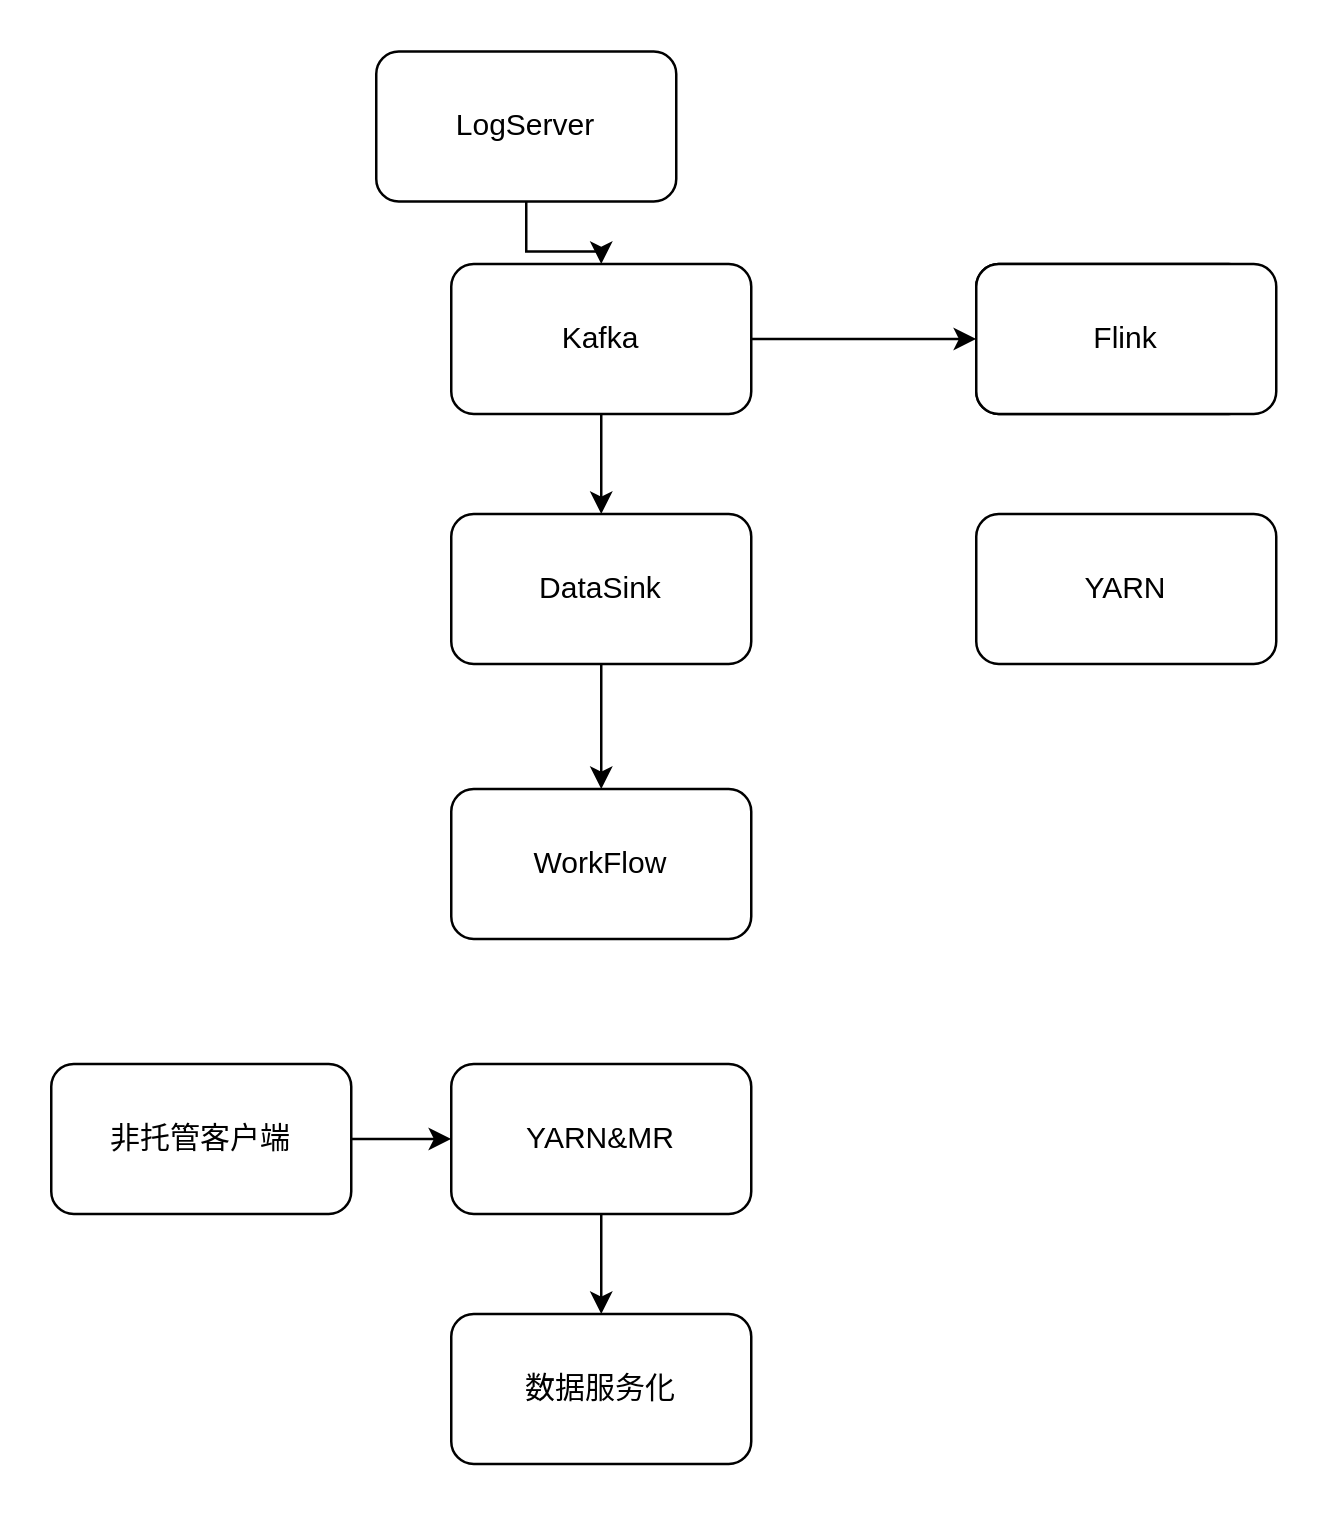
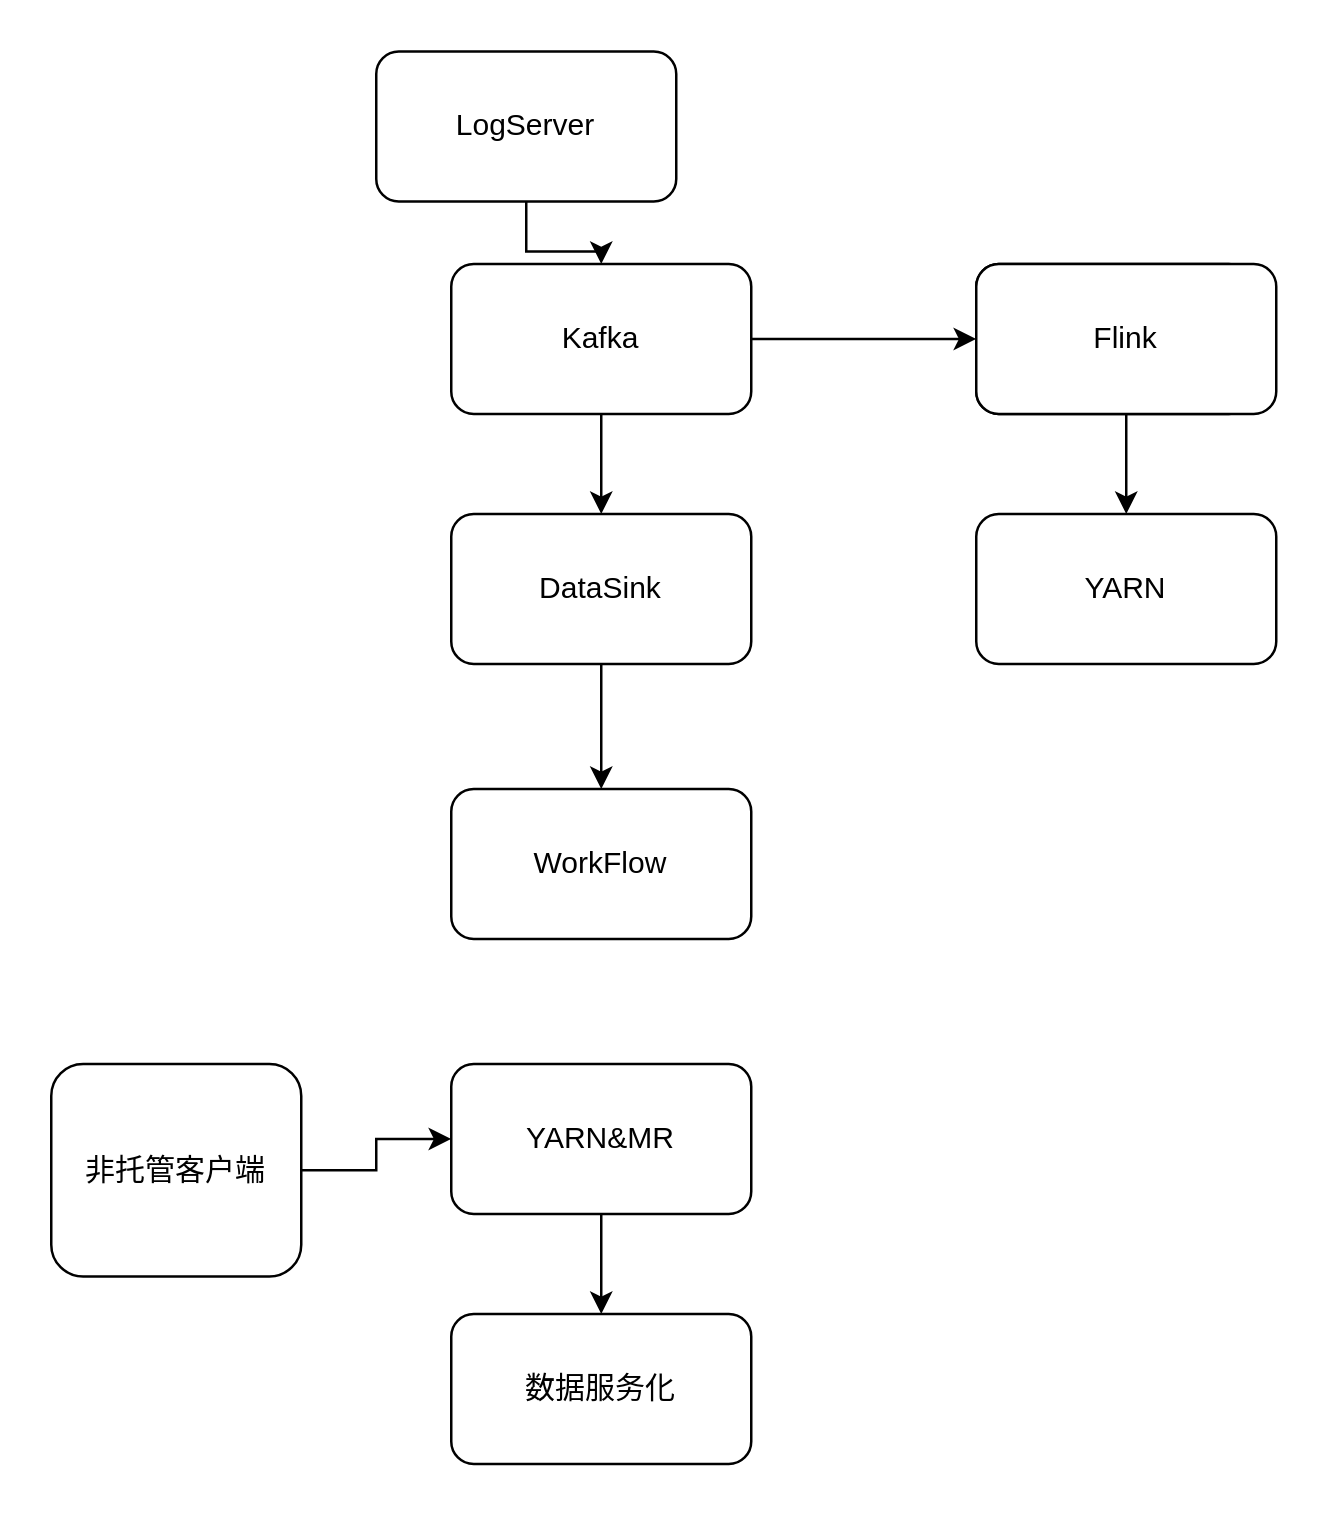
edge "Flink" -> "YARN": added
node "非托管客户端": size 300x150 -> 250x213
